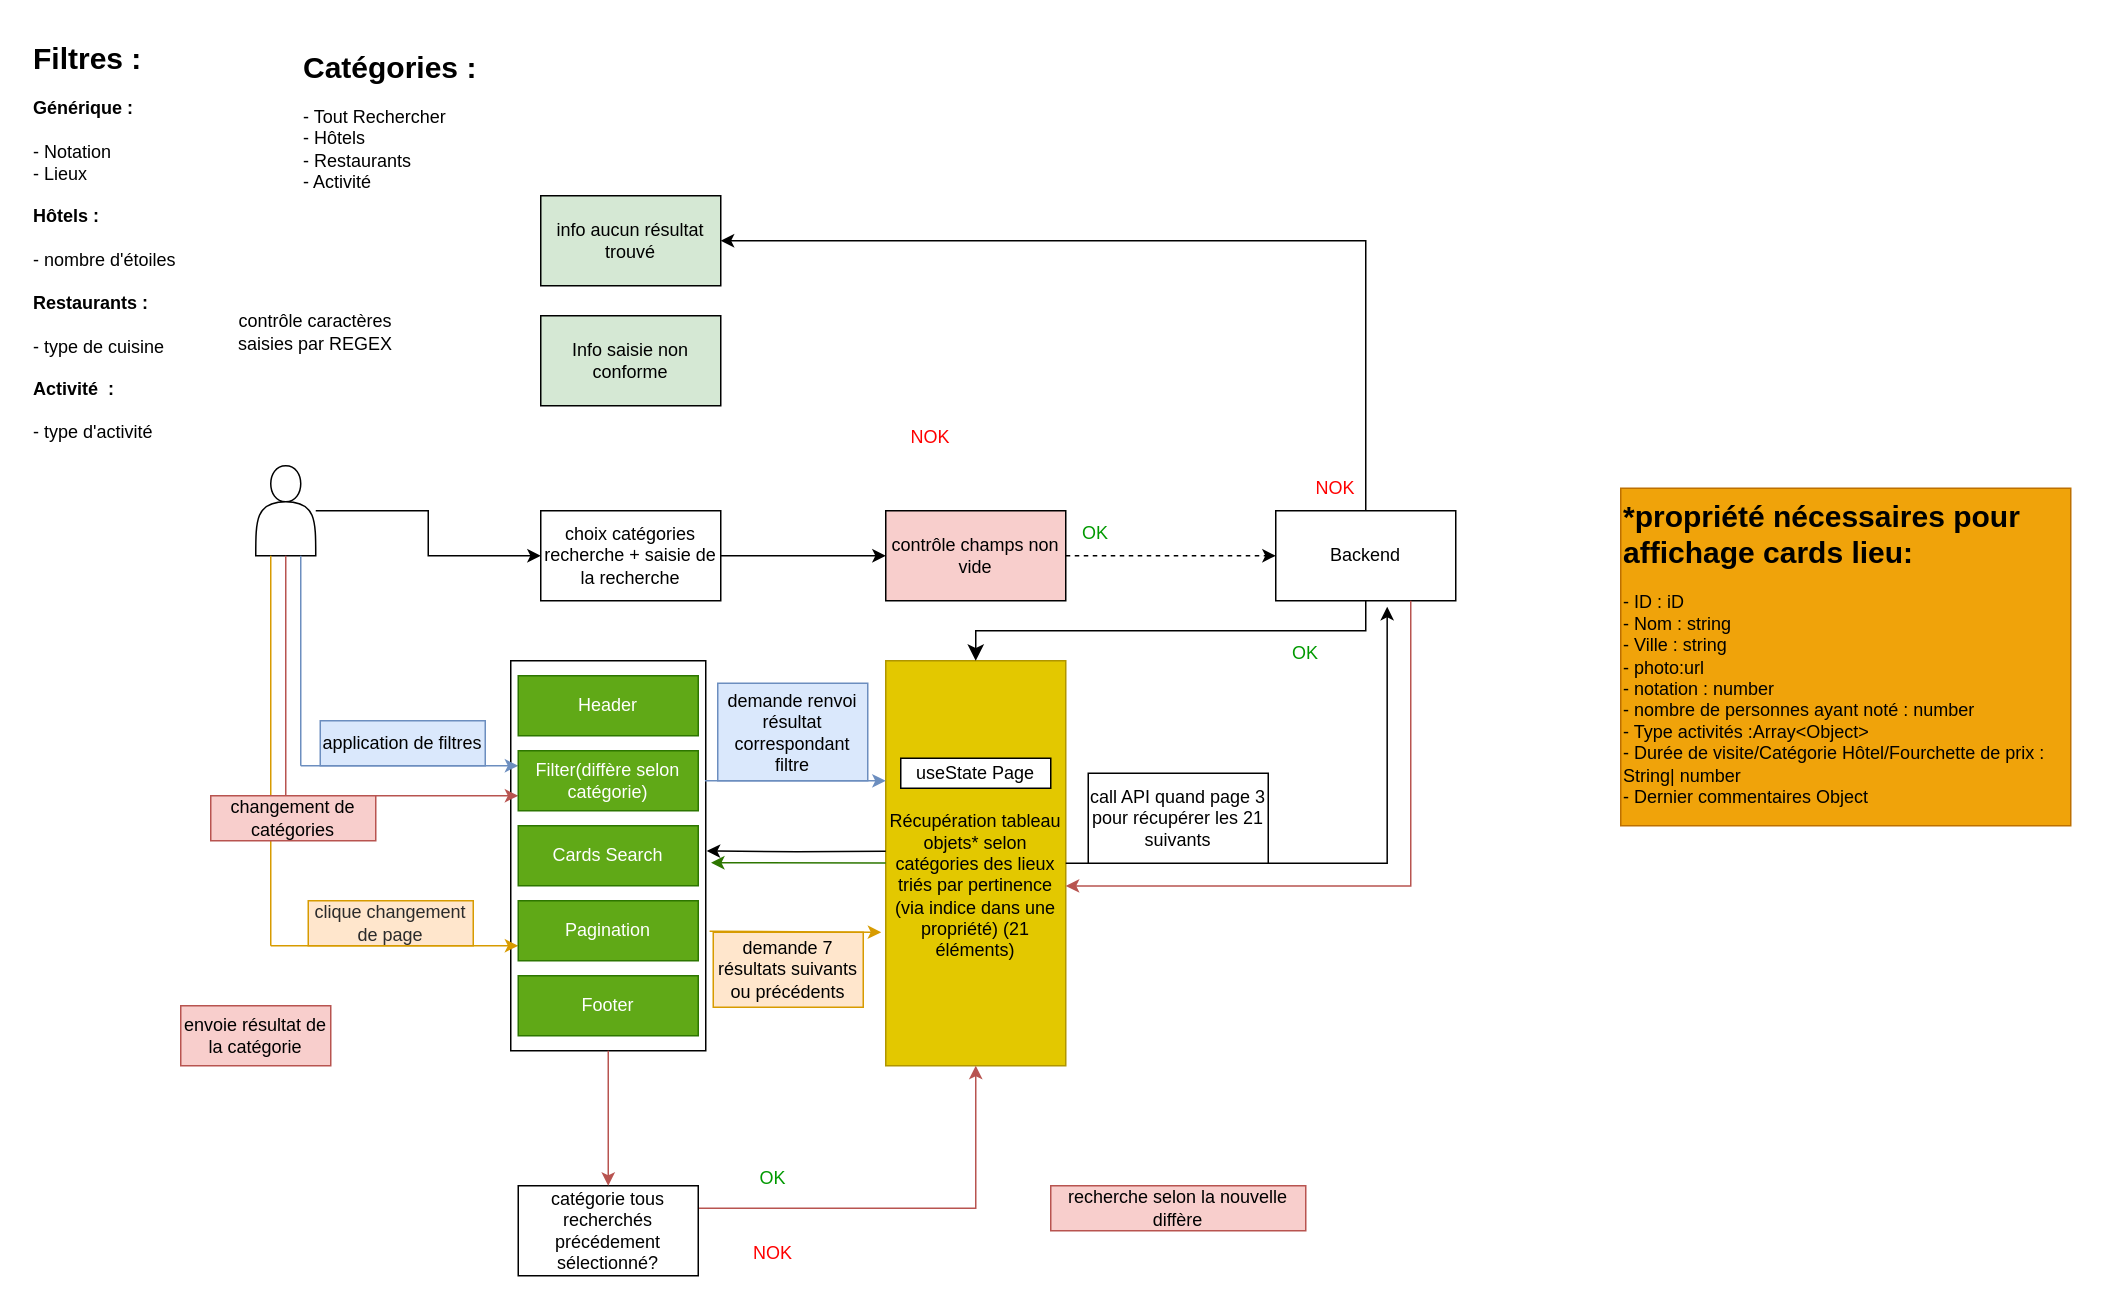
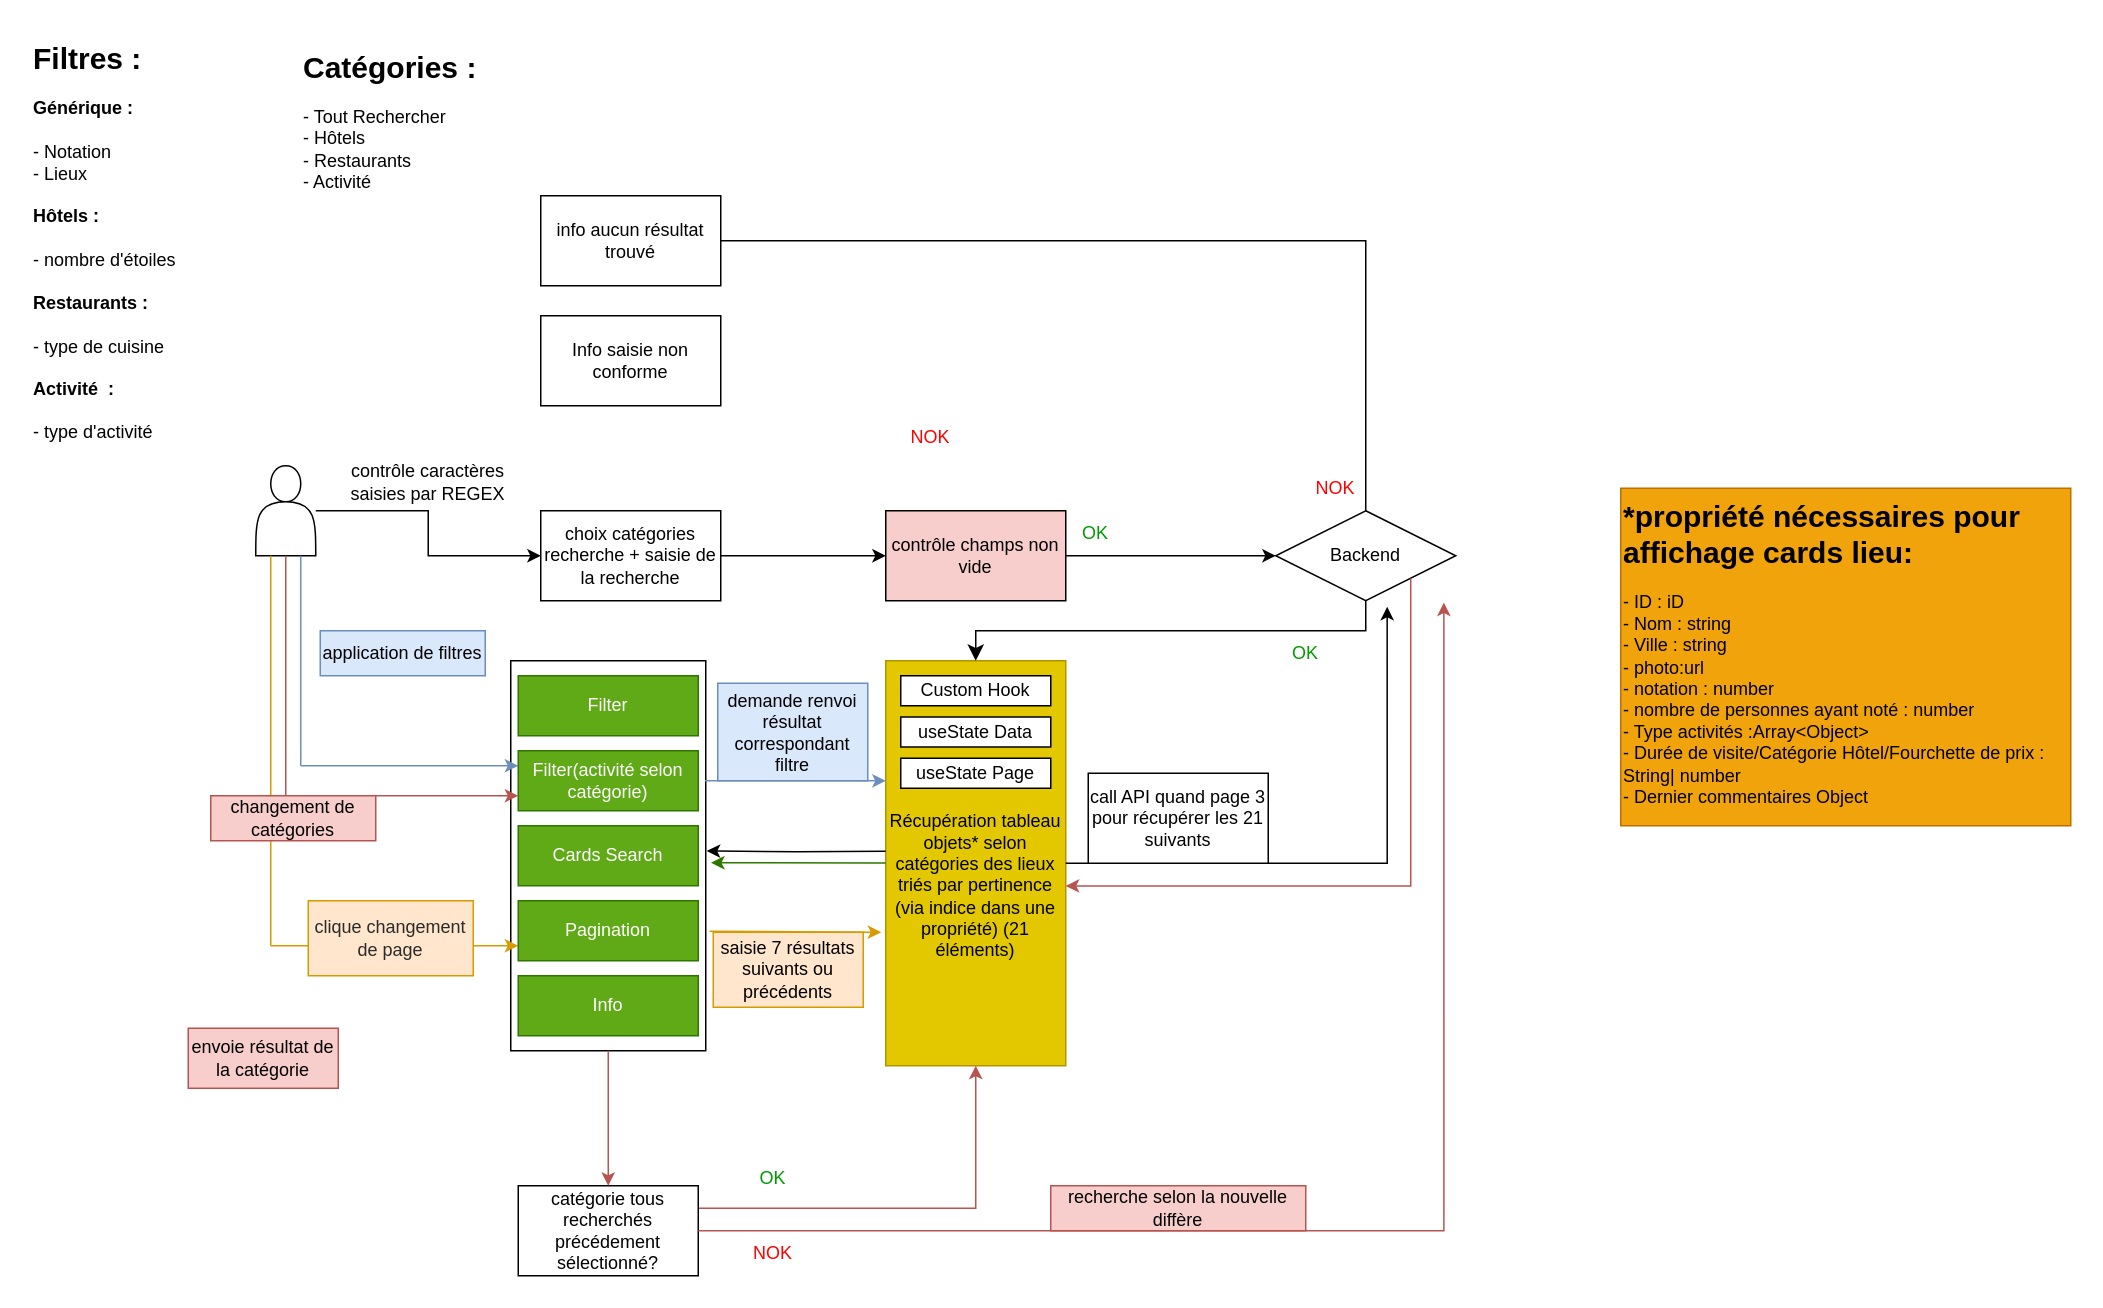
node "info aucun résultat trouvé": fillcolor #d5e8d4 -> #ffffff
edge "Backend" -> "info aucun résultat trouvé": arrowhead classic -> none
node "contrôle caractères saisies par REGEX": moved (316, 332) -> (428, 482)
node "Info saisie non conforme": fillcolor #d5e8d4 -> #ffffff
edge "contrôle champs non vide" -> "Backend": style dashed -> solid
node "Backend": shape rectangle -> diamond
node "Custom Hook": added
node "Header": label "Header" -> "Filter"
node "useState Data": added
node "application de filtres": moved (403, 743) -> (403, 653)
node "Filter(diffère selon catégorie)": label "Filter(diffère selon catégorie)" -> "Filter(activité selon catégorie)"
node "clique changement de page": size 165x45 -> 165x75
node "demande 7 résultats suivants ou précédents": label "demande 7 résultats suivants ou précédents" -> "saisie 7 résultats suivants ou précédents"
edge "catégorie tous recherchés précédement sélectionné?" -> "Backend": added
node "Footer": label "Footer" -> "Info"
node "envoie résultat de la catégorie": moved (256, 1036) -> (263, 1058)
